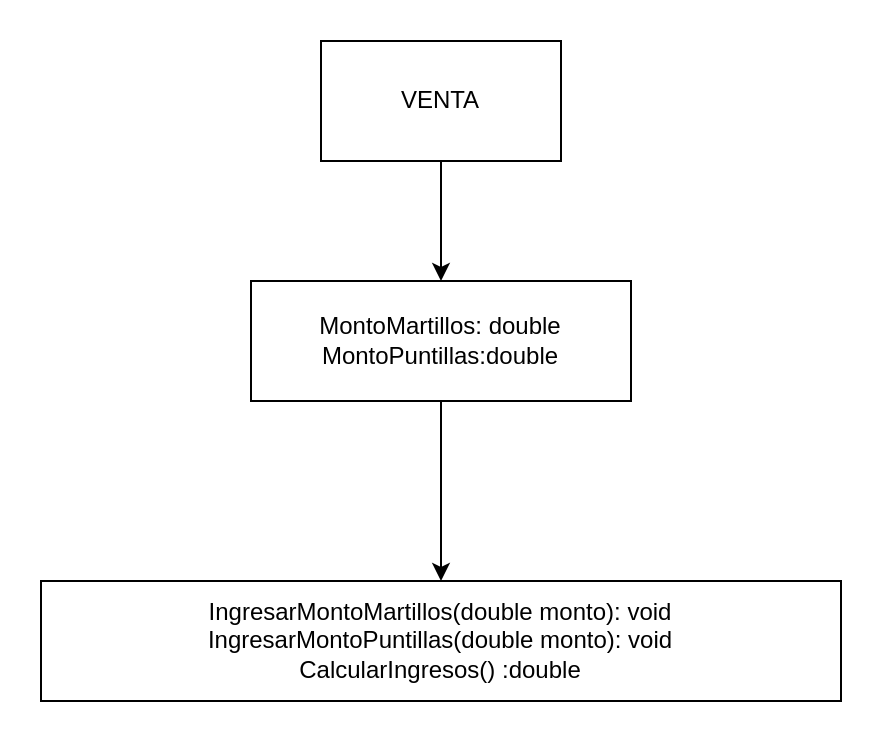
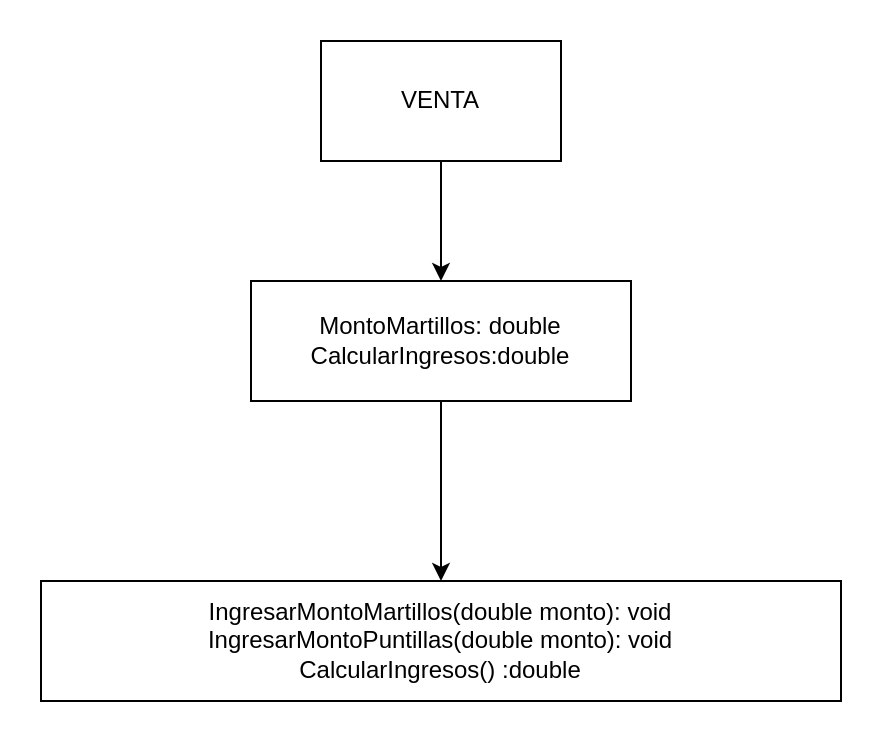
node "MontoMartillos: double MontoPuntillas:double": label "MontoMartillos: double MontoPuntillas:double" -> "MontoMartillos: double CalcularIngresos:double"
